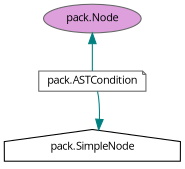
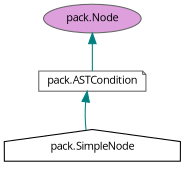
edge "pack.ASTCondition" -> "pack.SimpleNode": reversed
